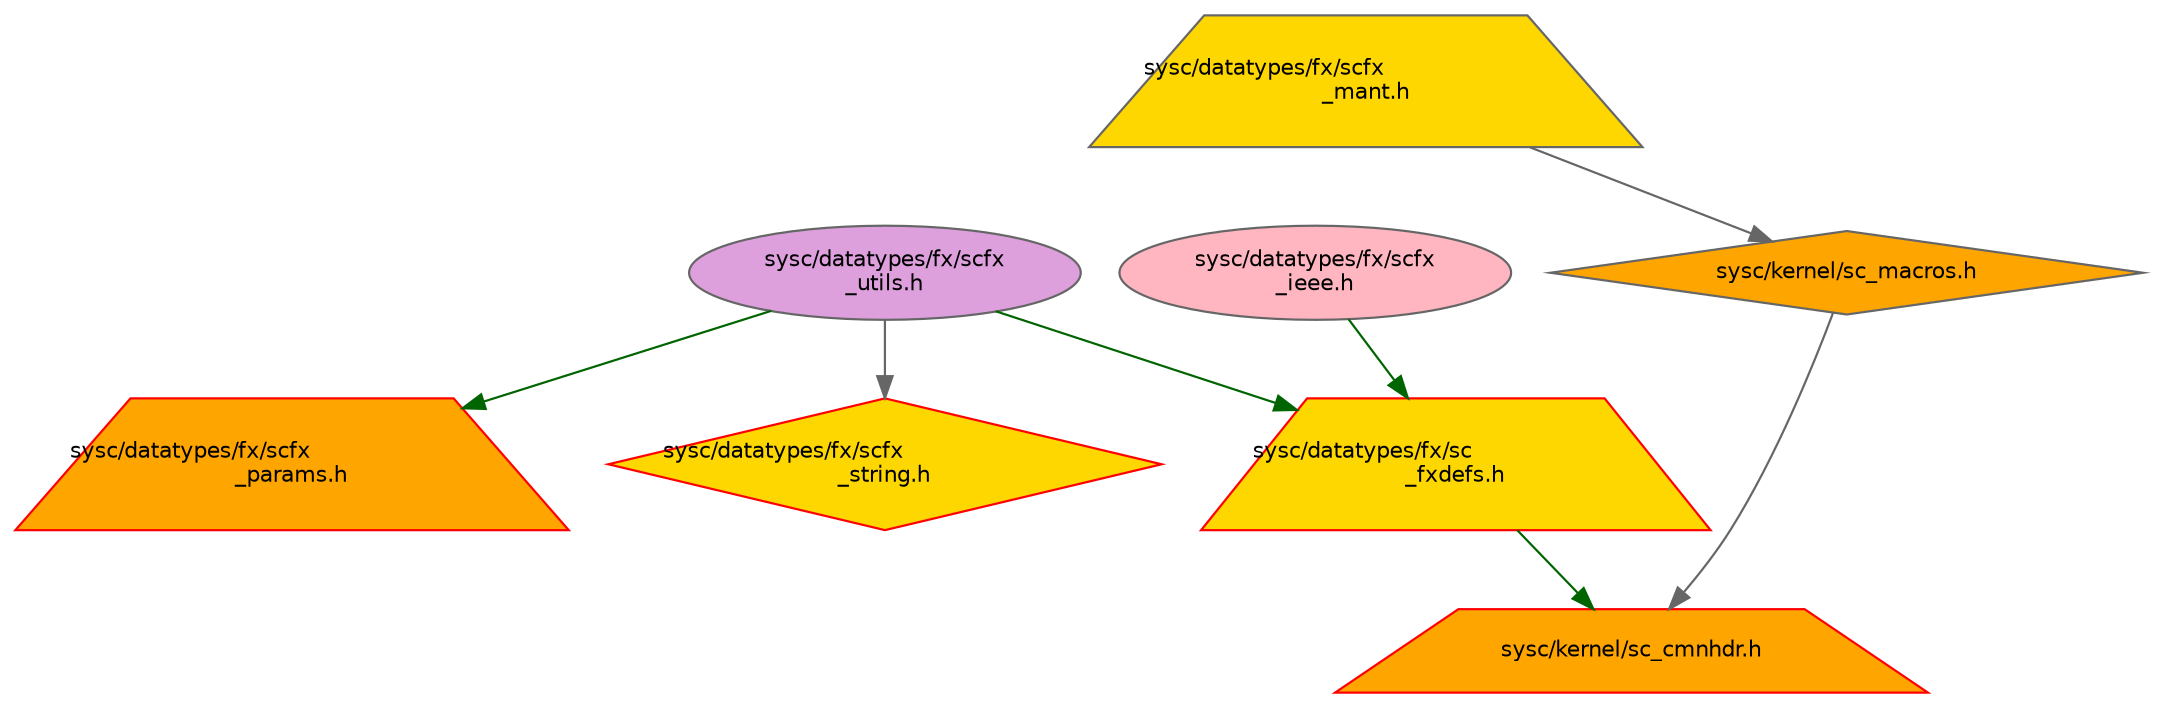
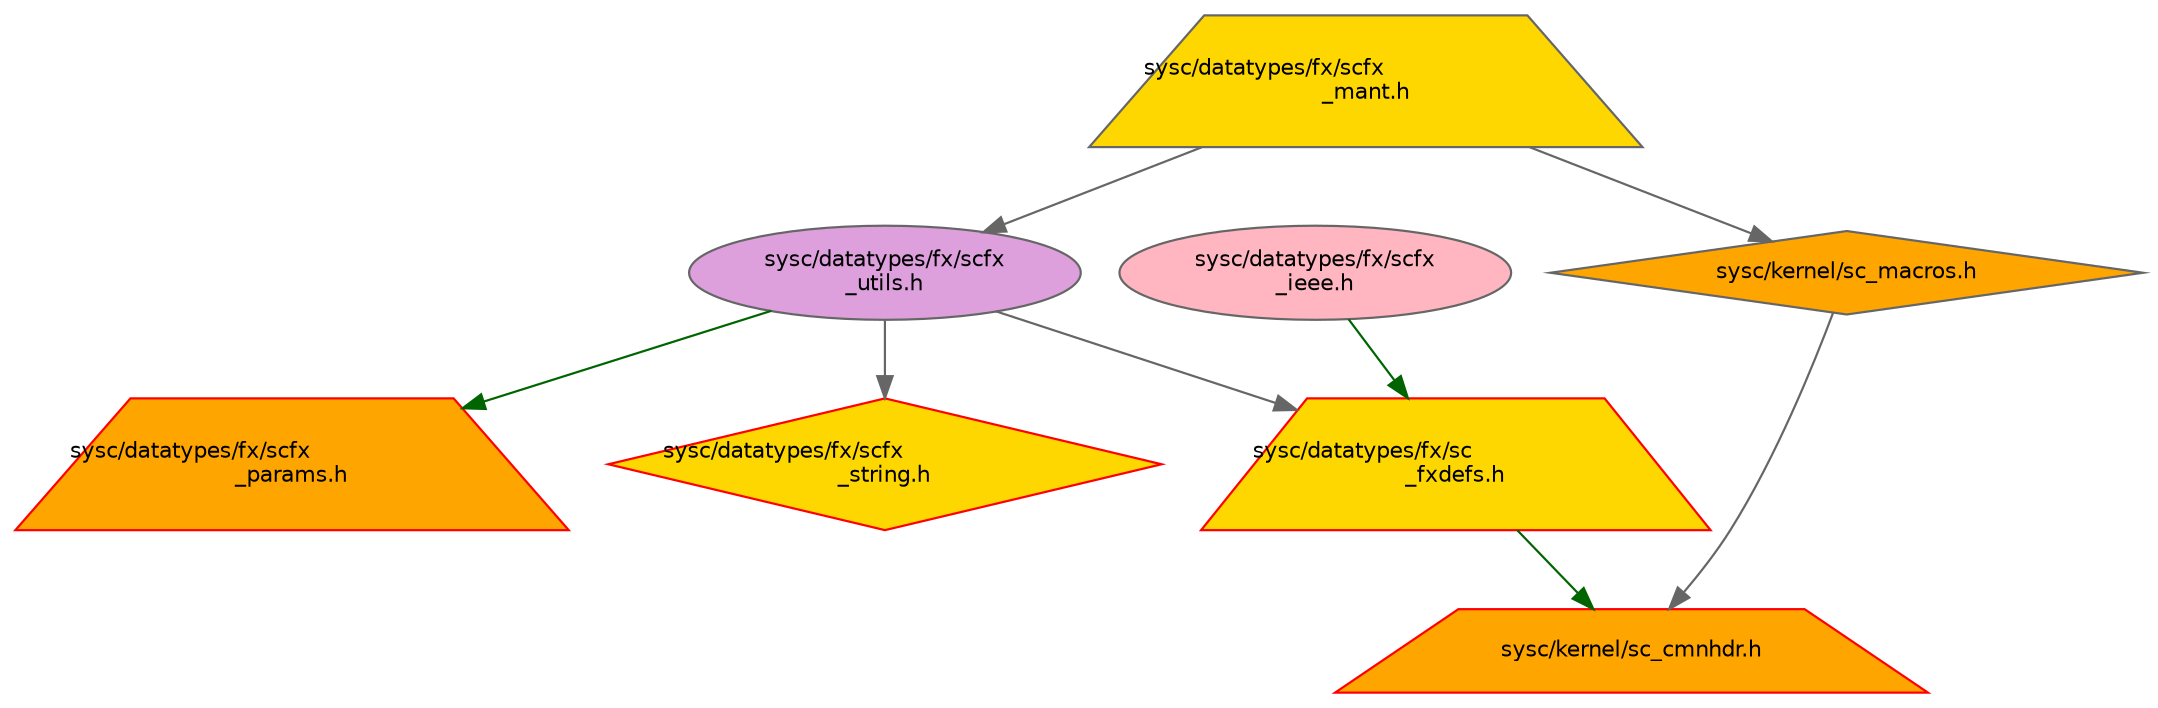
edge "sysc/datatypes/fx/scfx _mant.h" -> "sysc/datatypes/fx/scfx _utils.h": added
edge "sysc/datatypes/fx/scfx _utils.h" -> "sysc/datatypes/fx/sc _fxdefs.h": color darkgreen -> gray40
